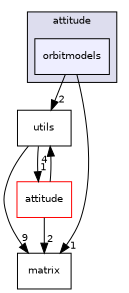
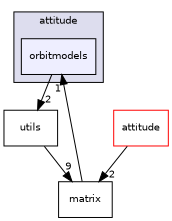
edge "utils" -> "attitude": removed
edge "orbitmodels" -> "matrix": reversed
edge "attitude" -> "utils": removed
